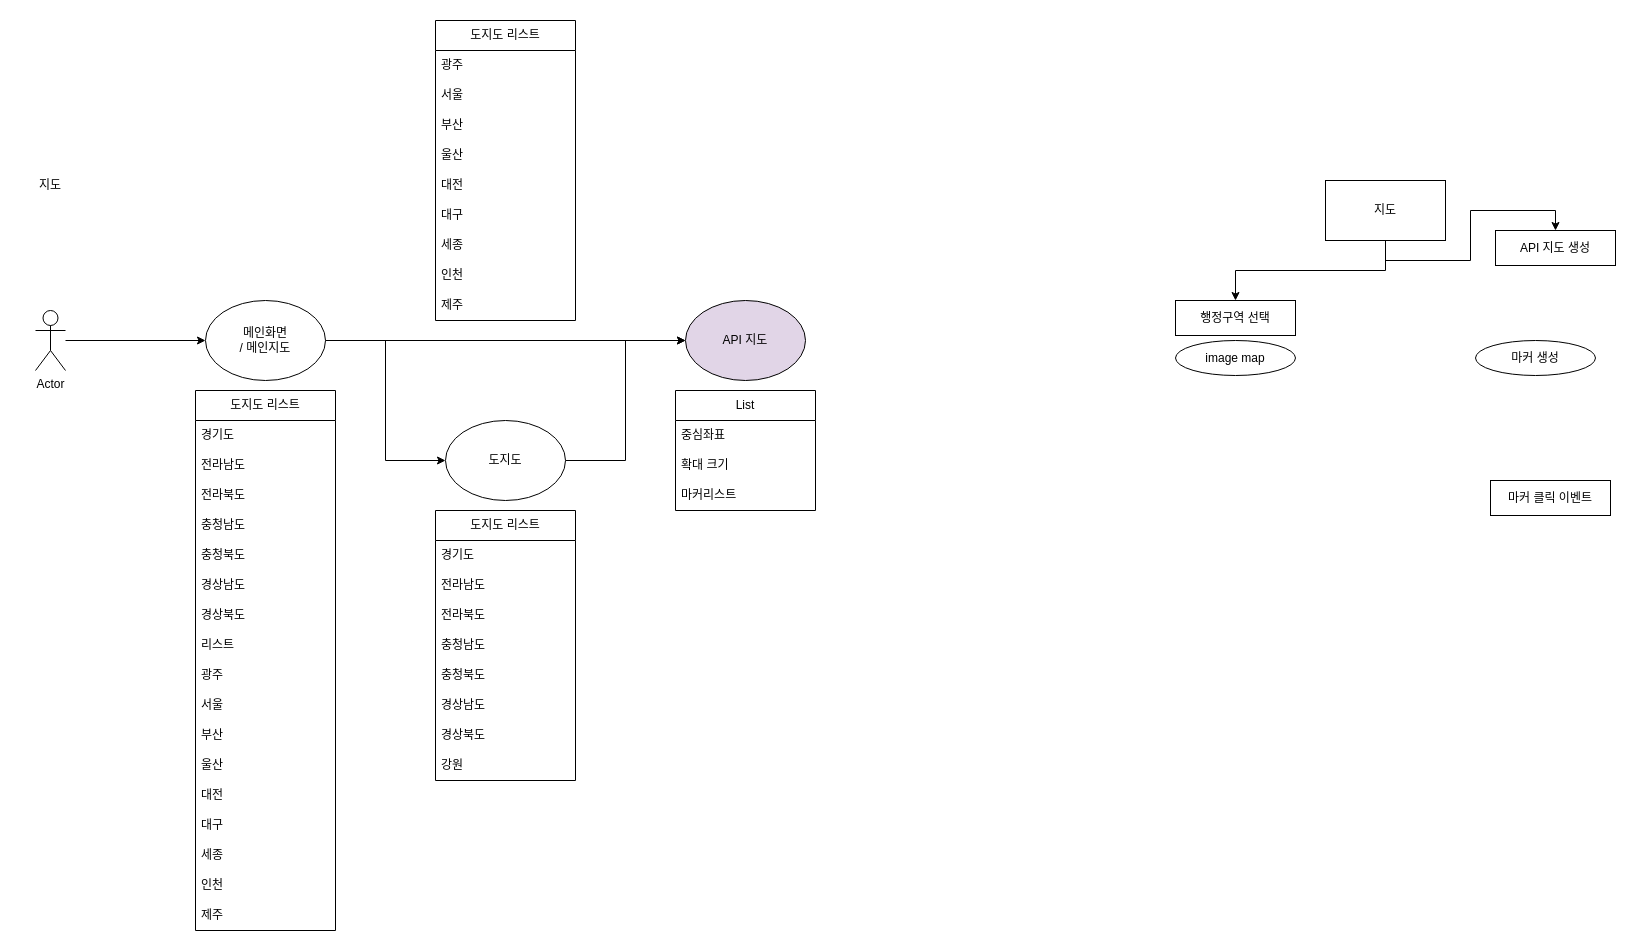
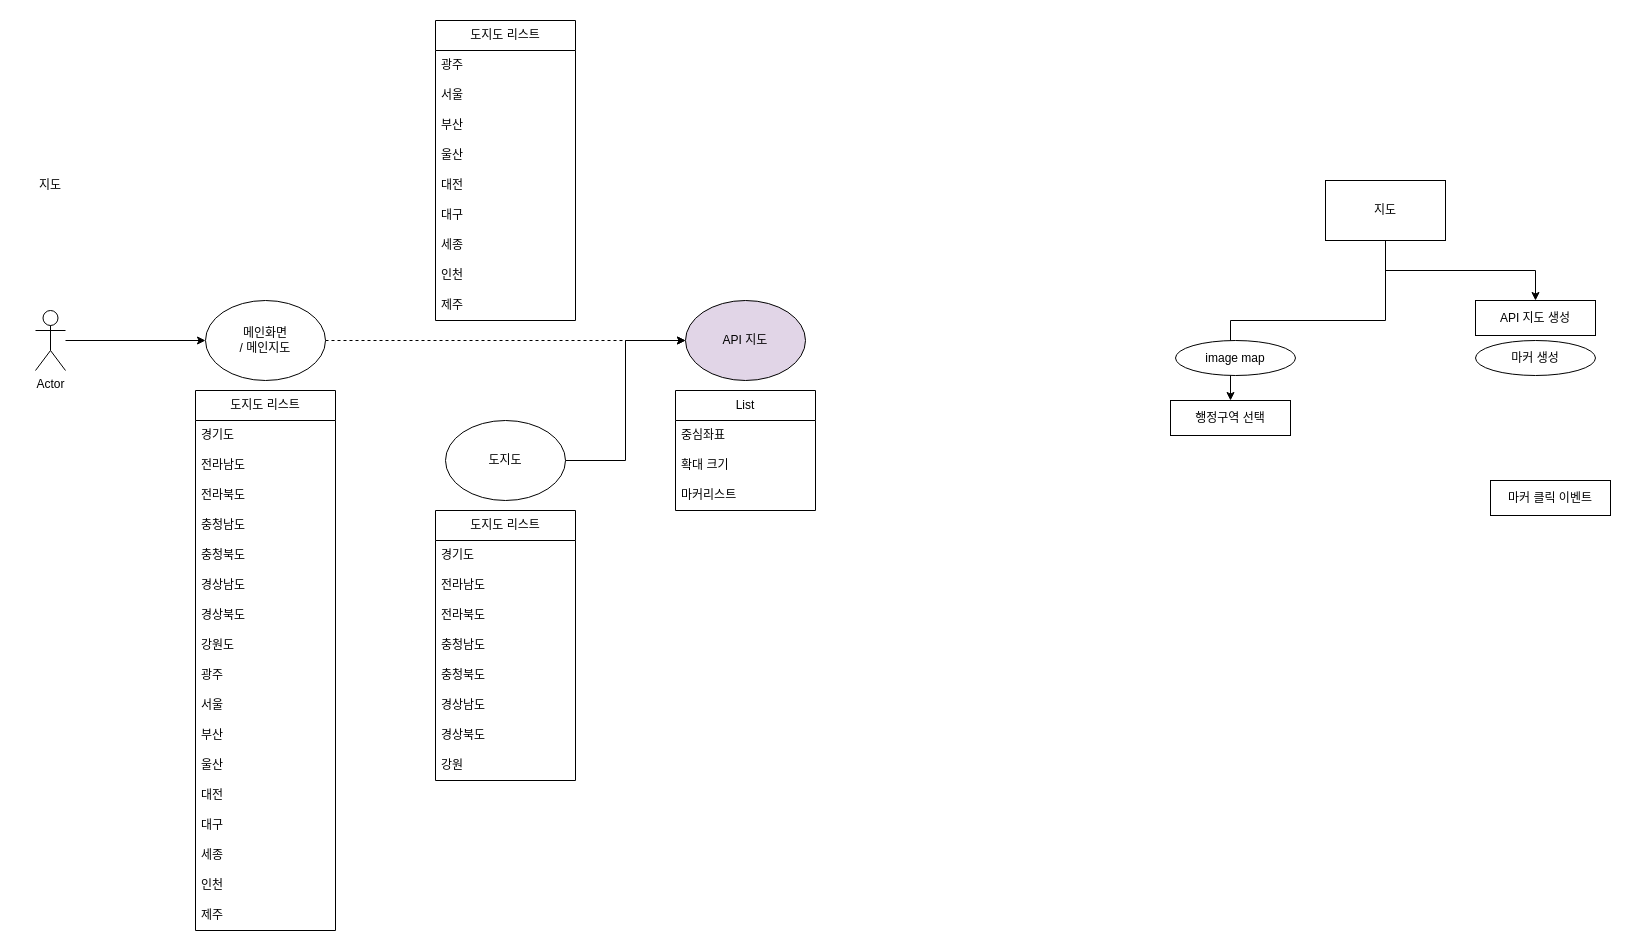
node "API 지도 생성": moved (1556, 248) -> (1536, 318)
node "행정구역 선택": moved (1236, 318) -> (1231, 418)
edge "메인화면 / 메인지도" -> "API 지도": style solid -> dashed
edge "메인화면 / 메인지도" -> "도지도": removed
node "리스트": label "리스트" -> "강원도"
